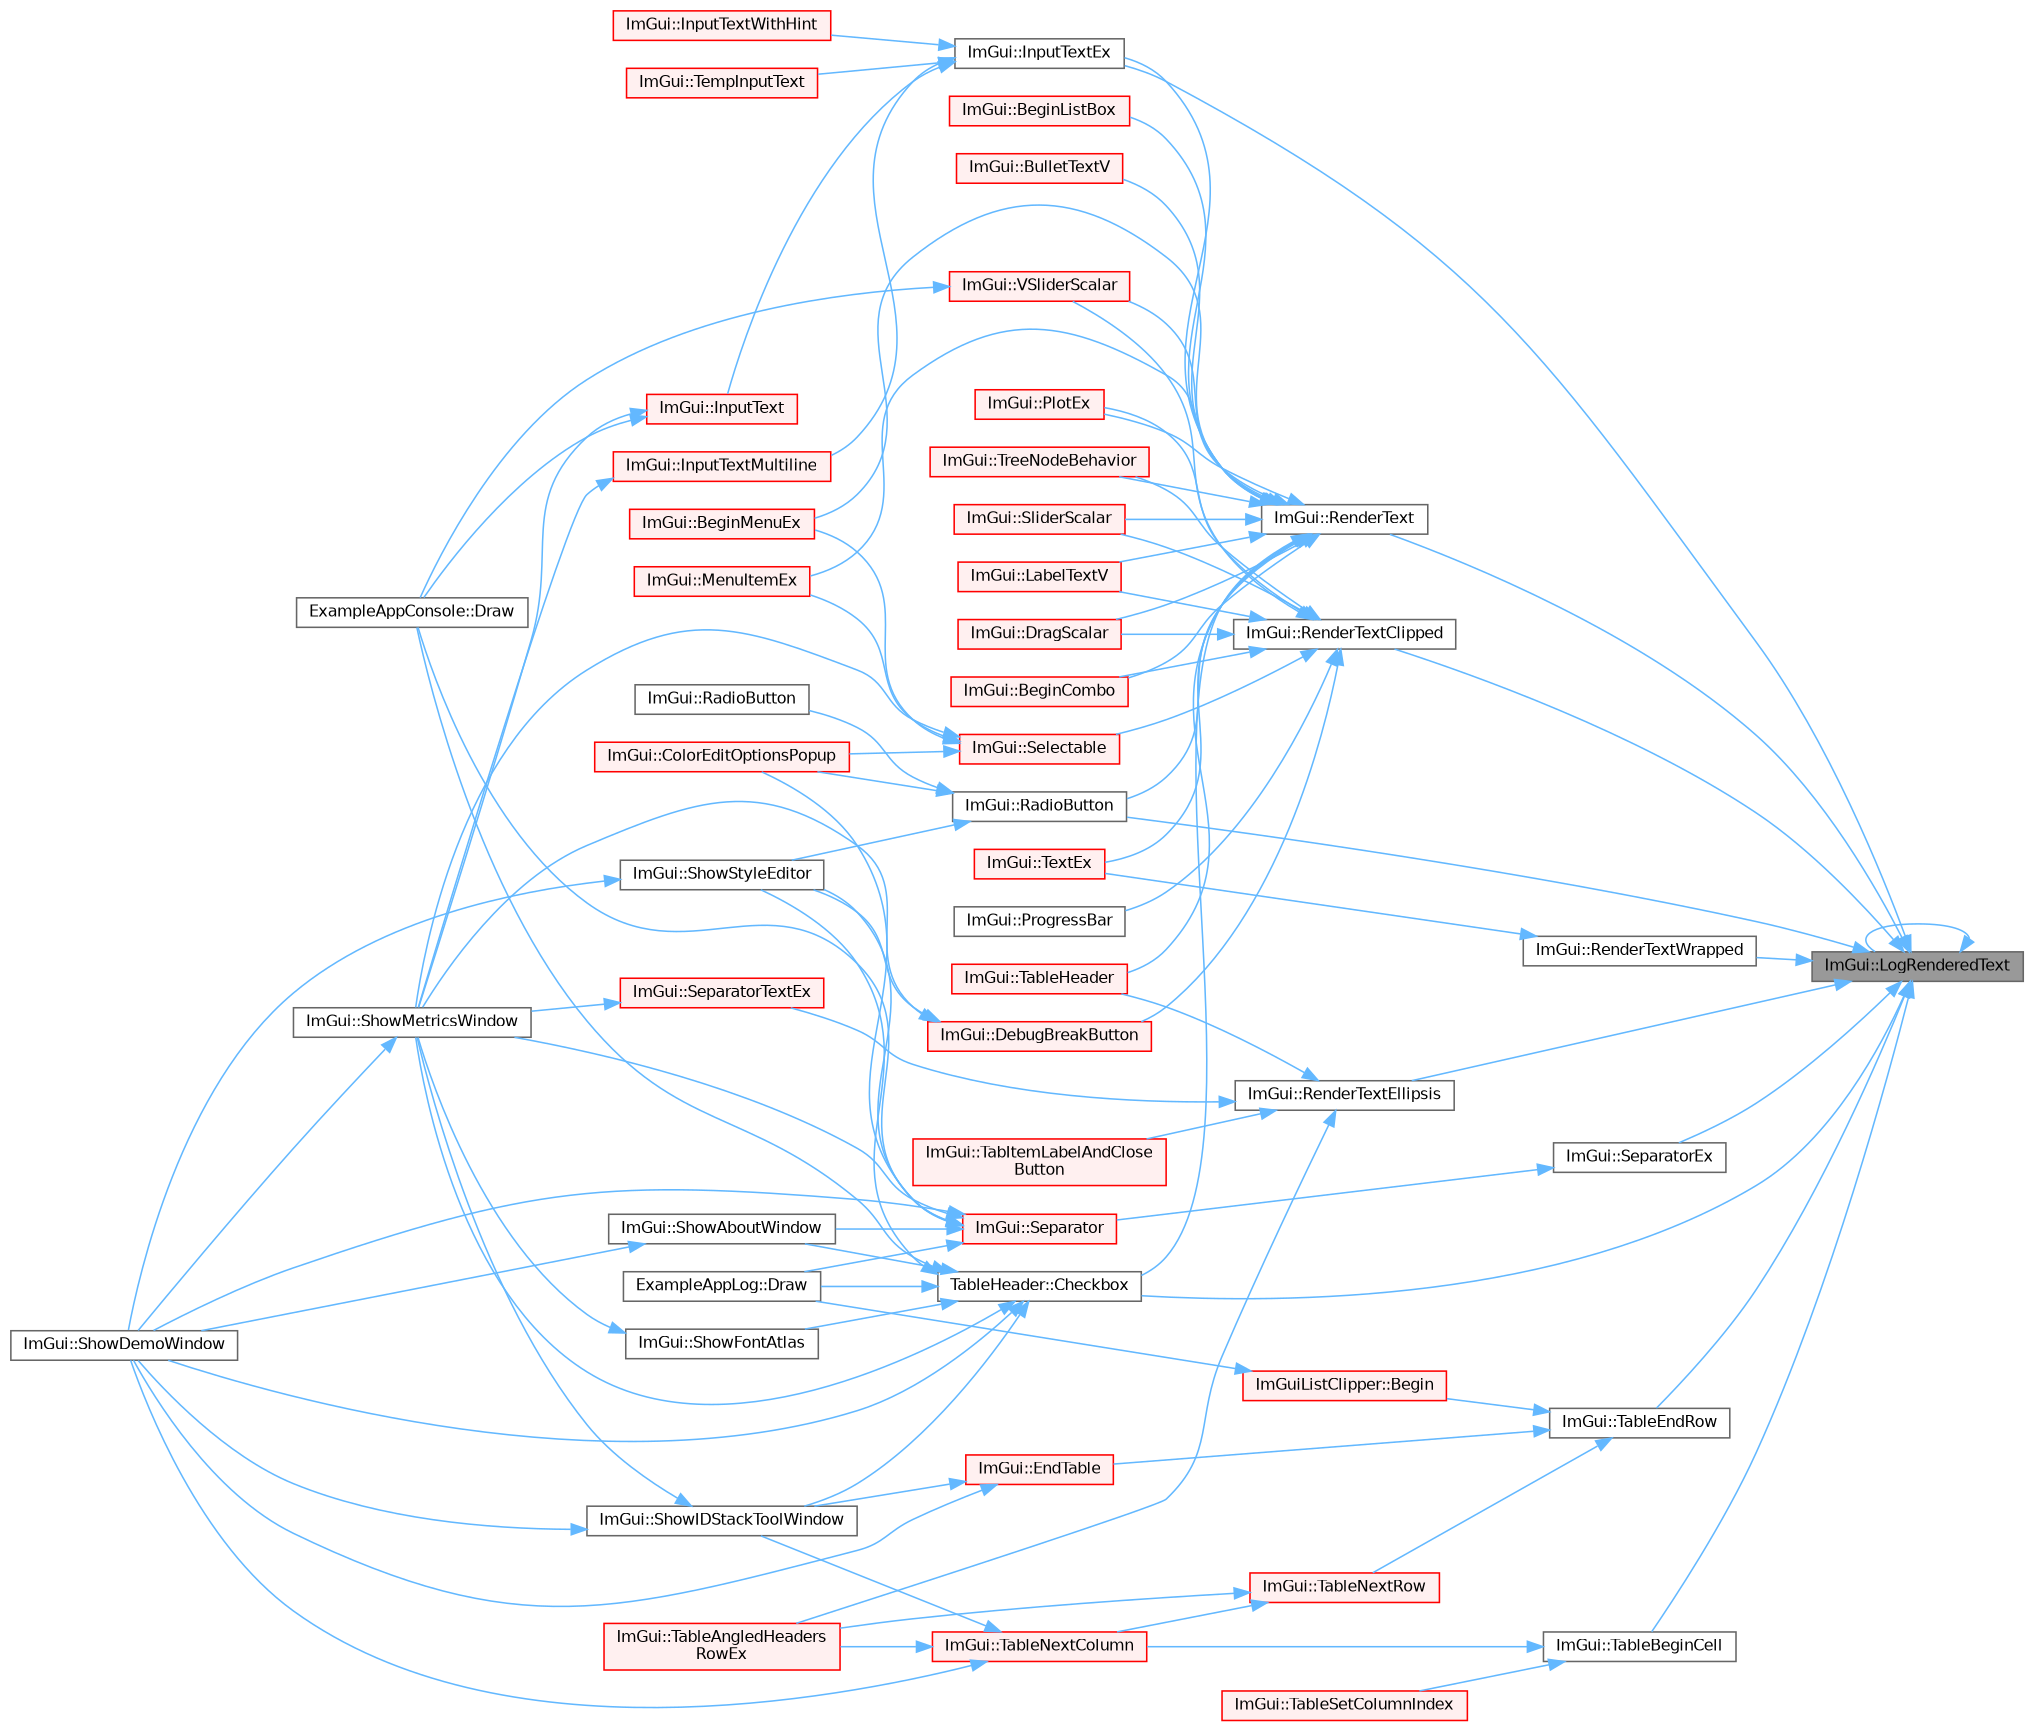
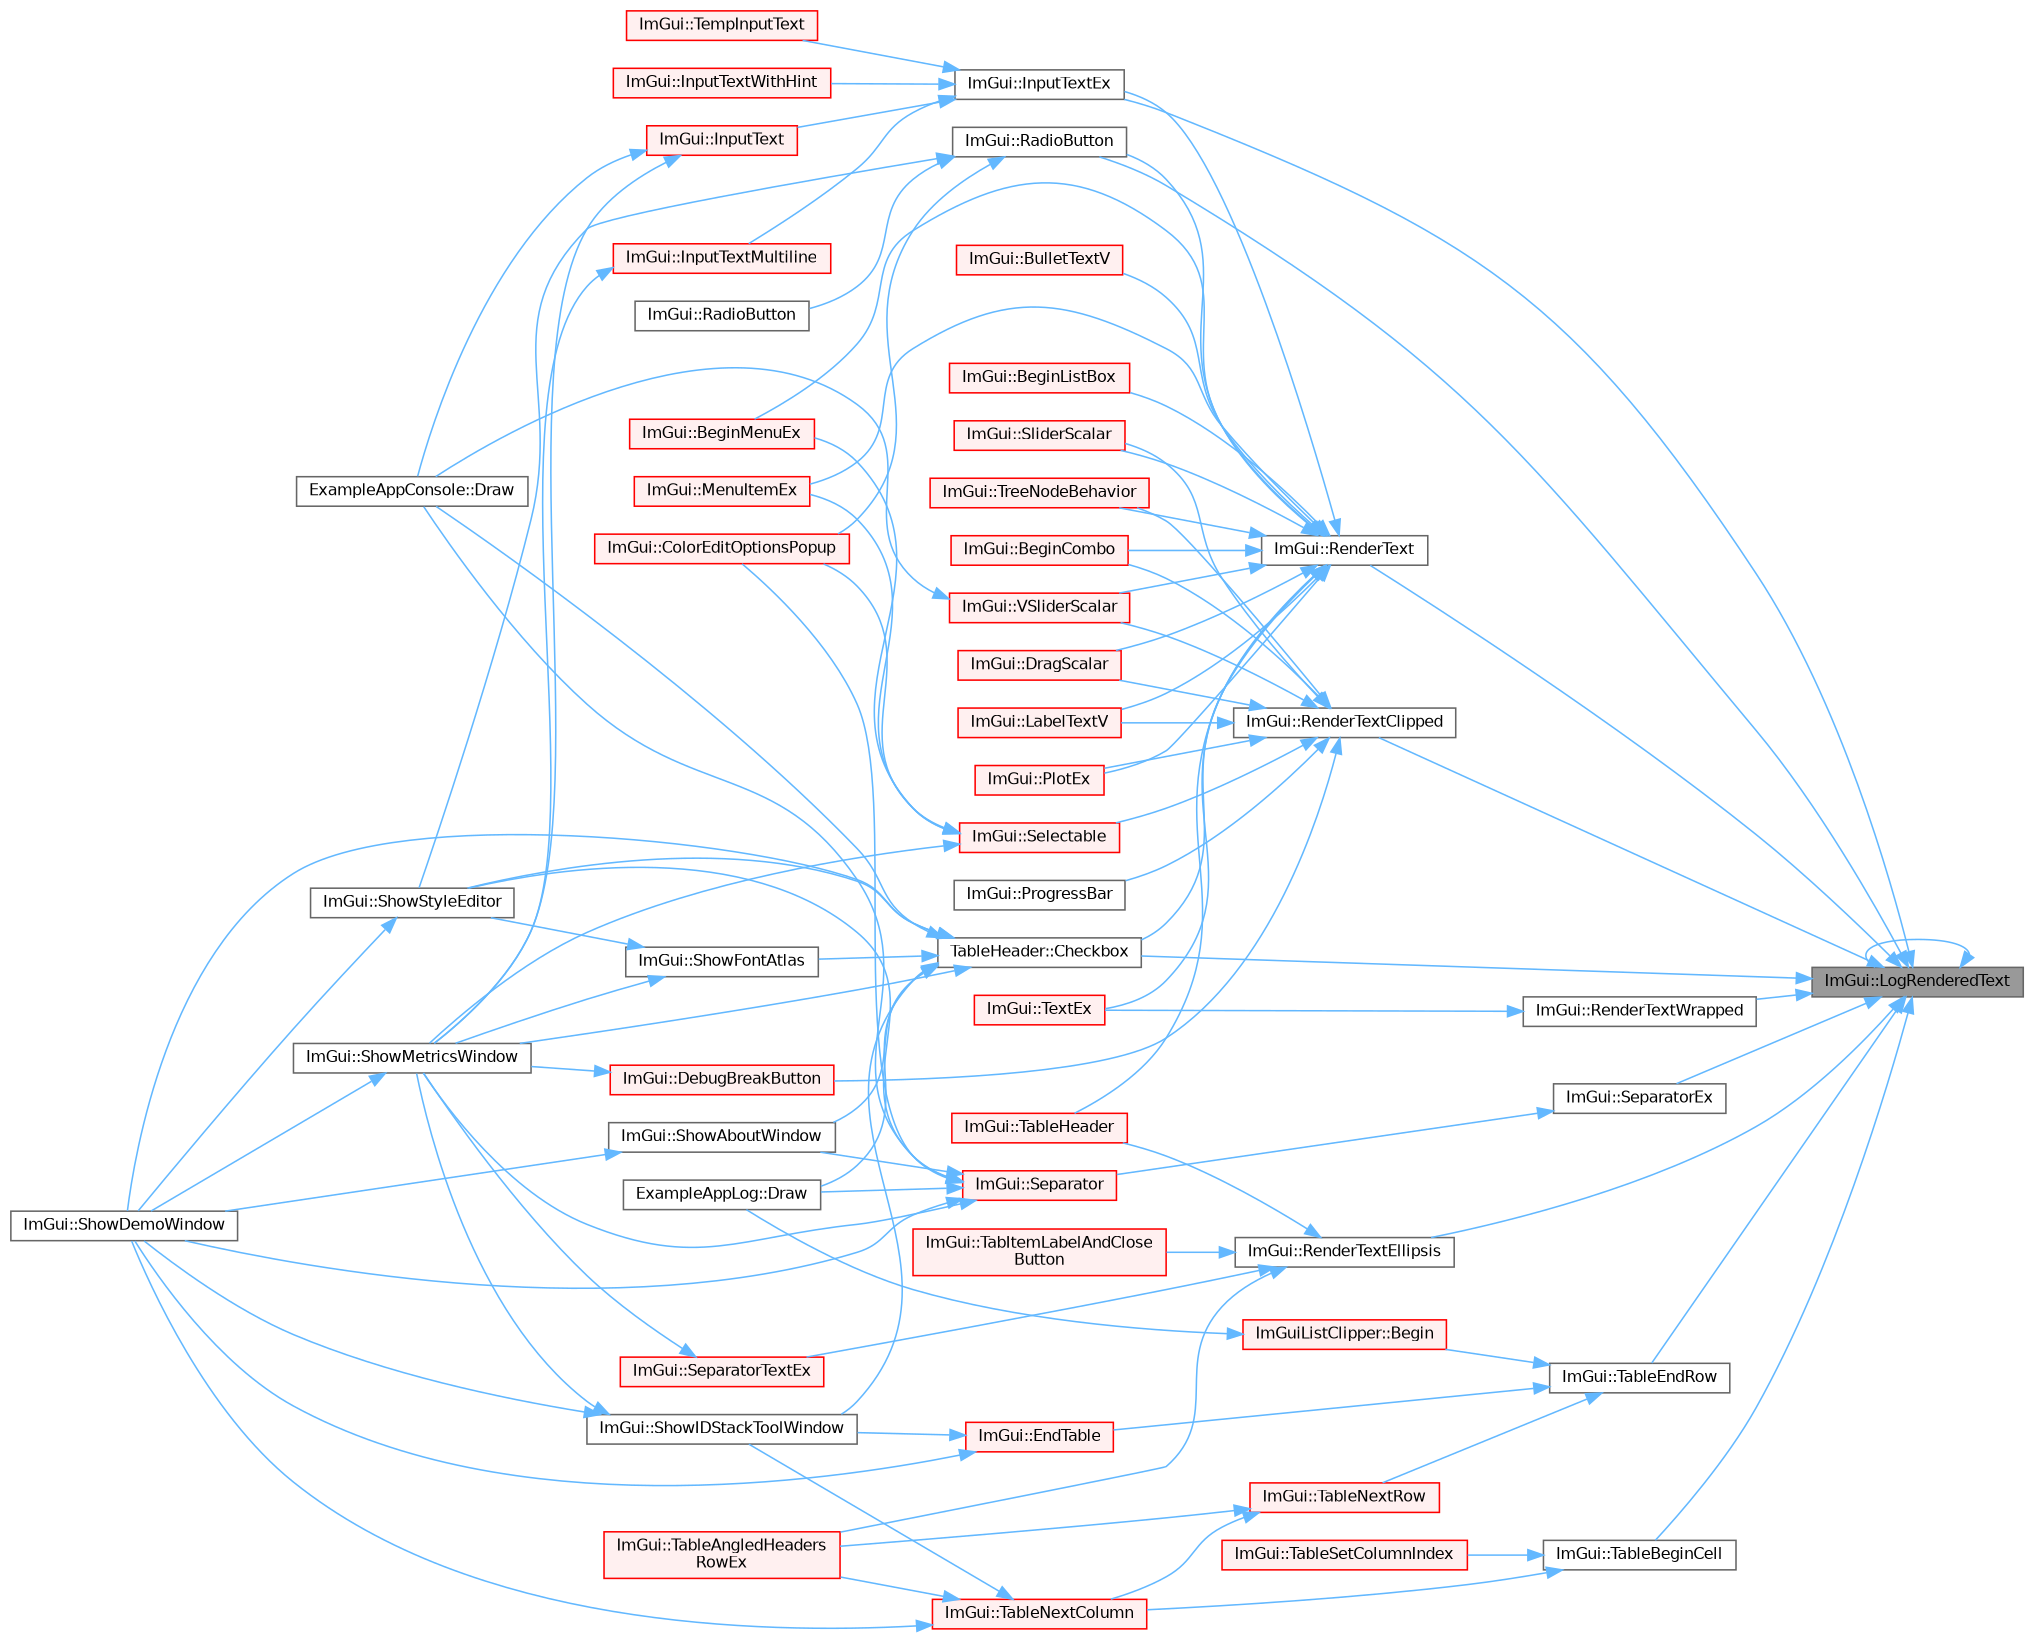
edge "ImGui::ShowStyleEditor" -> "ImGui::DebugBreakButton": now "ImGui::ShowStyleEditor" -> "ImGui::ShowFontAtlas"
